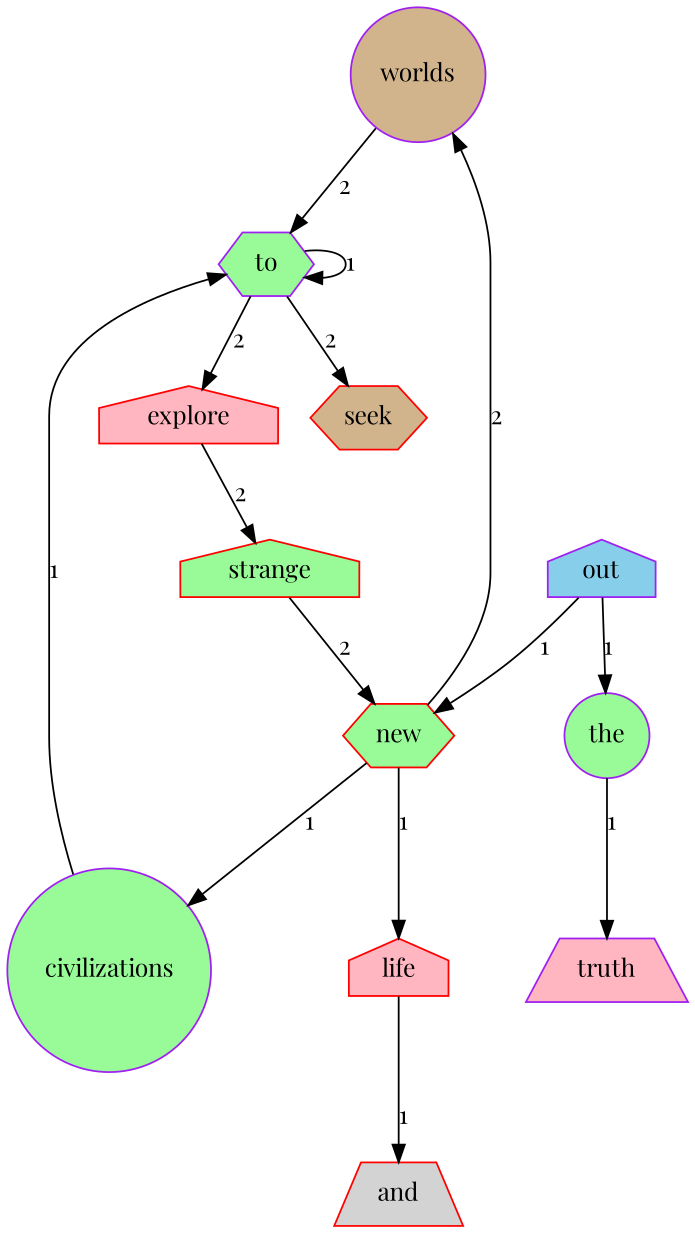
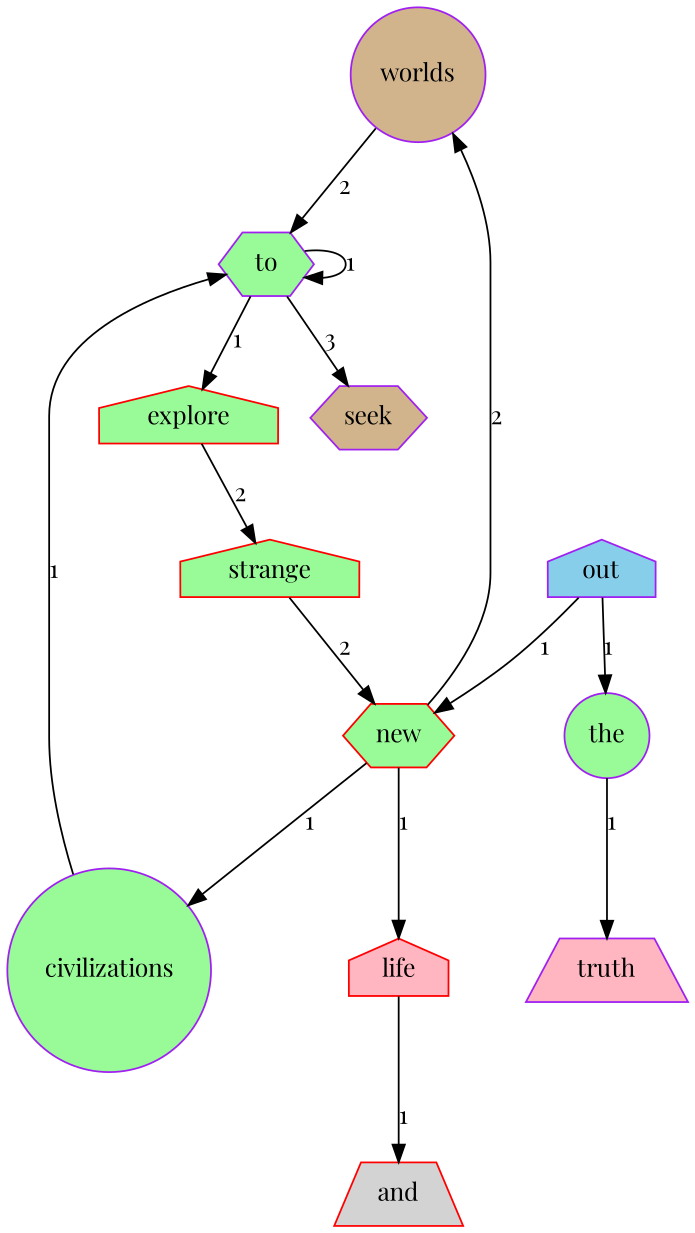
edge "to" -> "explore": label "2 " -> "1 "
edge "to" -> "seek": label "2 " -> "3 "
node "explore": fillcolor lightpink -> palegreen
node "seek": color red -> purple
